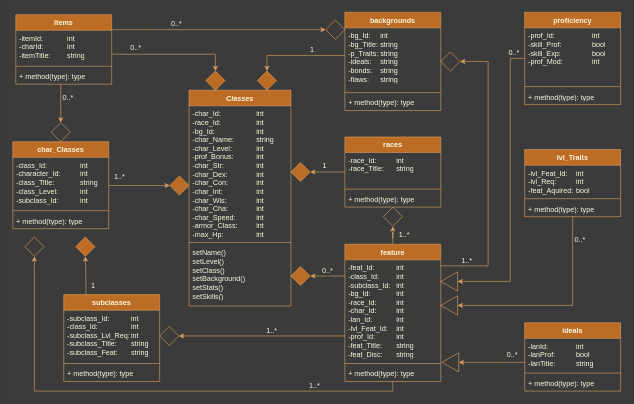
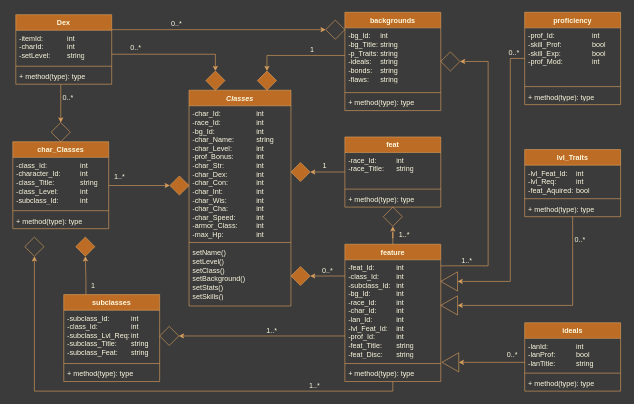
node "Items": label "Items" -> "Dex"
node "-itemId: int -charId: int -itemTitle: string": label "-itemId: int -charId: int -itemTitle: string" -> "-itemId: int -charId: int -setLevel: string"
node "races": label "races" -> "feat"
